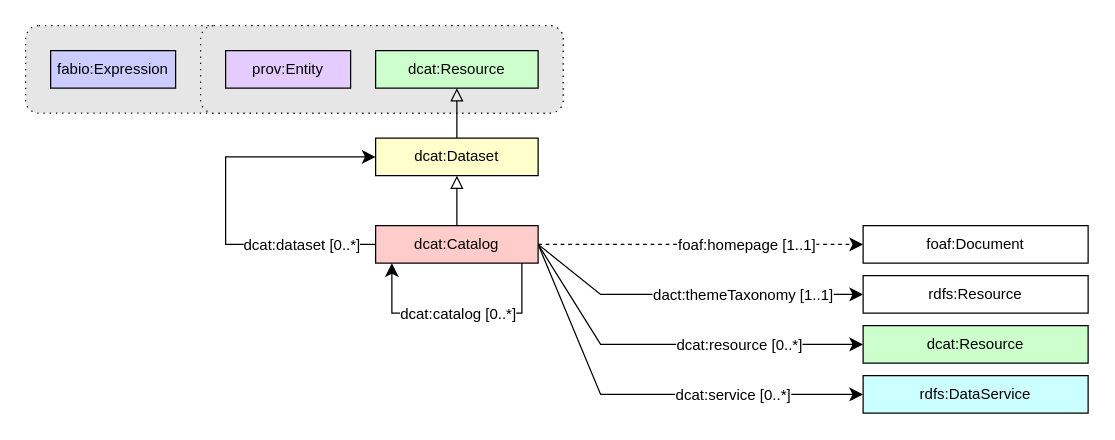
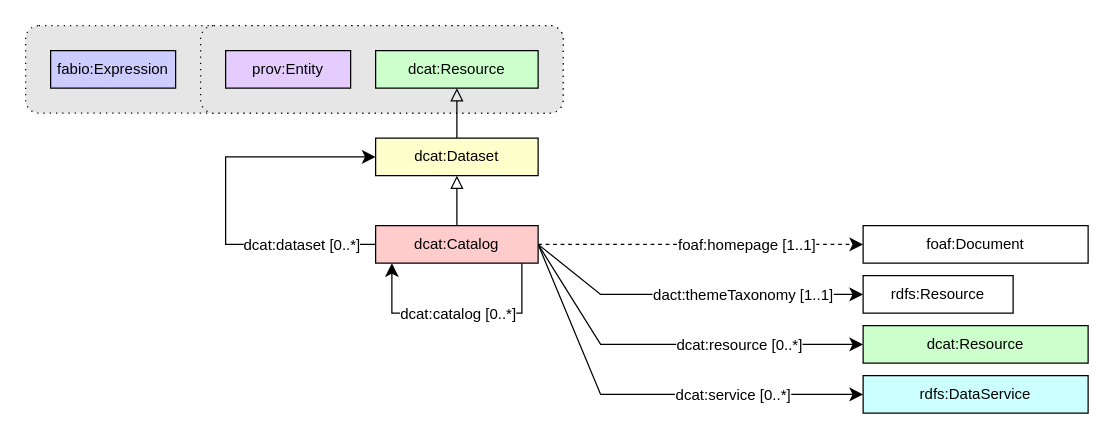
node "rdfs:Resource": size 225x38 -> 150x38
